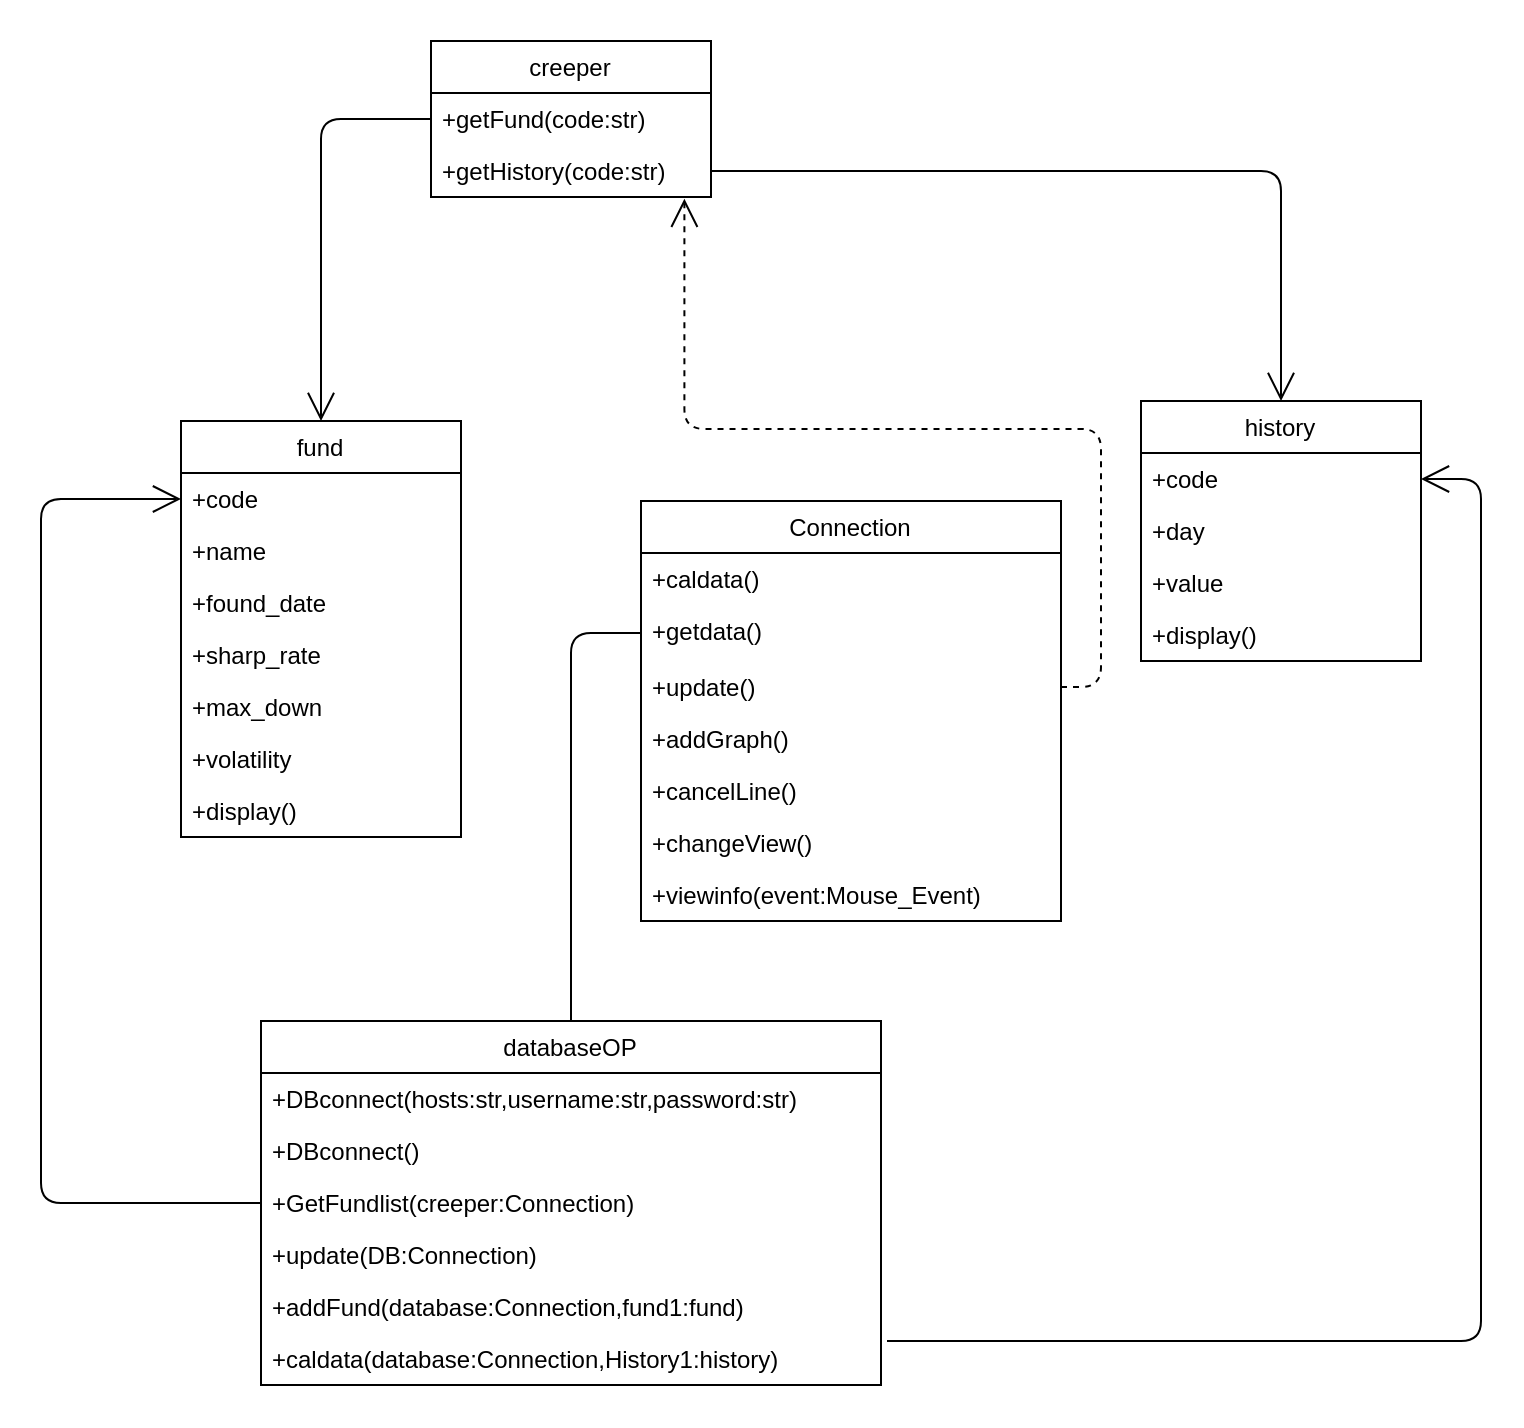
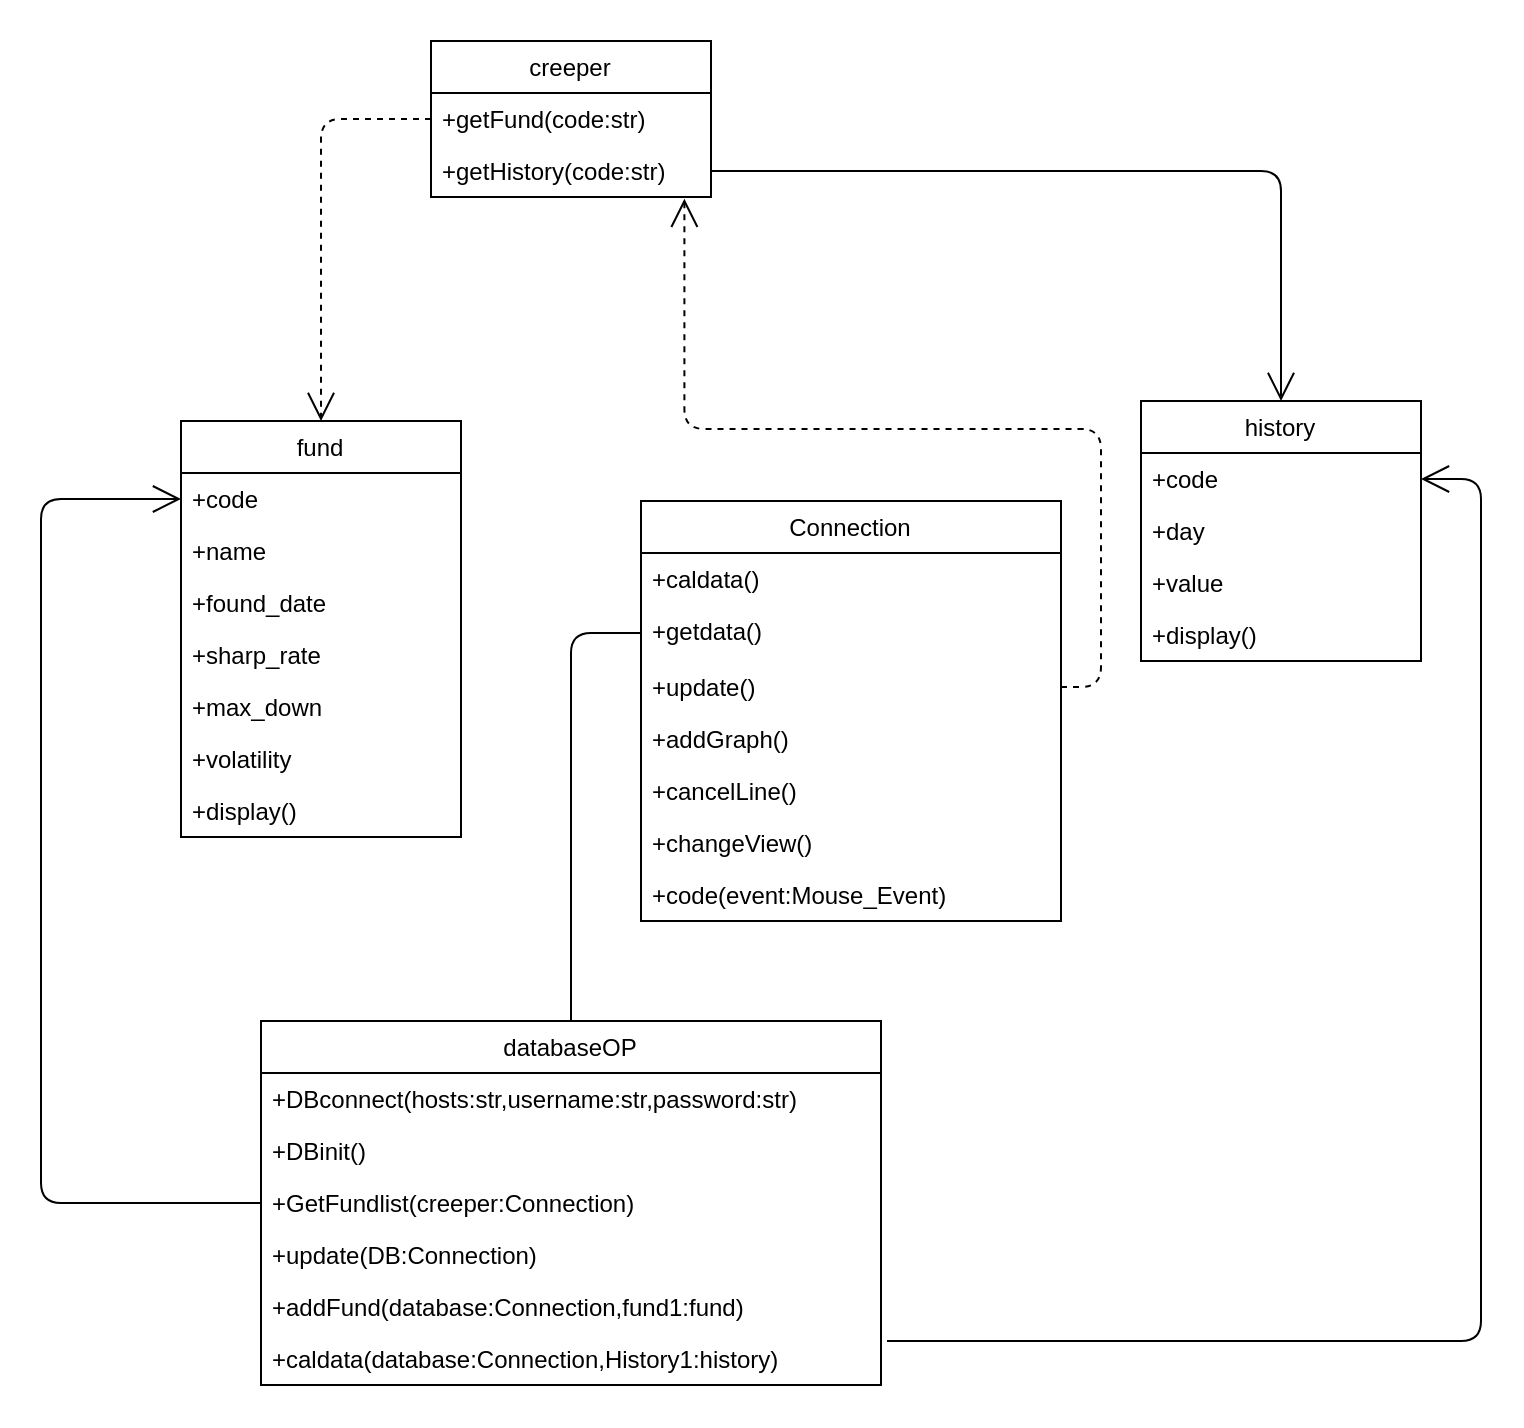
edge "+getFund(code:str)" -> "fund": style solid -> dashed
node "+viewinfo(event:Mouse_Event)": label "+viewinfo(event:Mouse_Event)" -> "+code(event:Mouse_Event)"
node "+DBconnect()": label "+DBconnect()" -> "+DBinit()"
